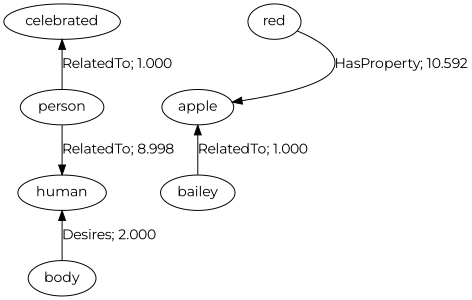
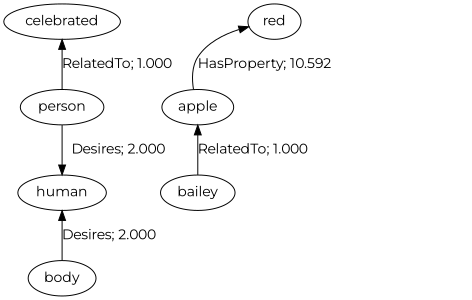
edge "red" -> "apple": reversed
edge "person" -> "human": label "RelatedTo; 8.998" -> "Desires; 2.000"
